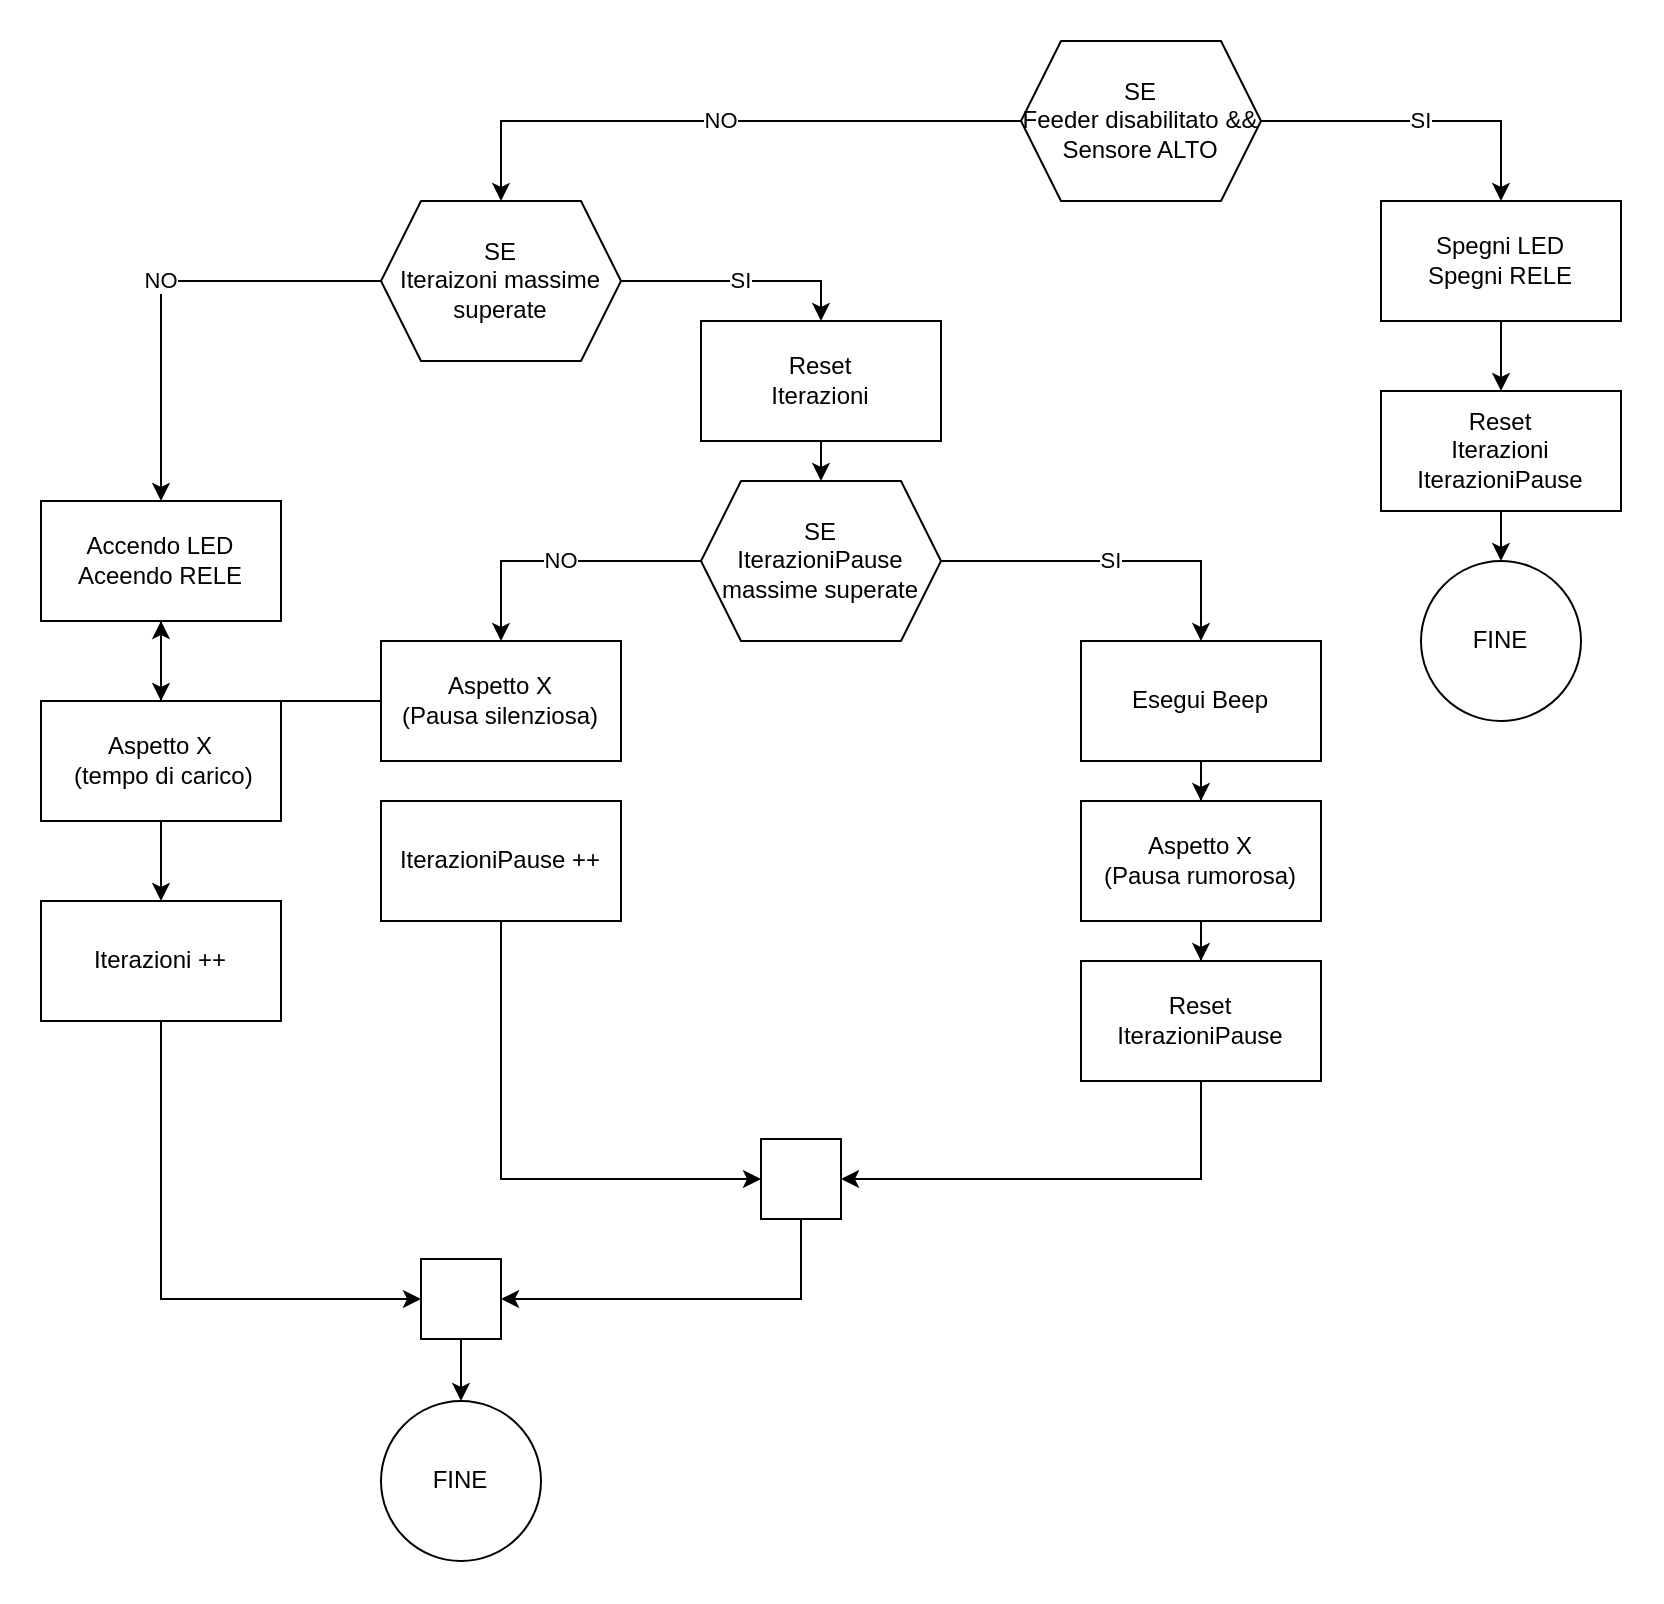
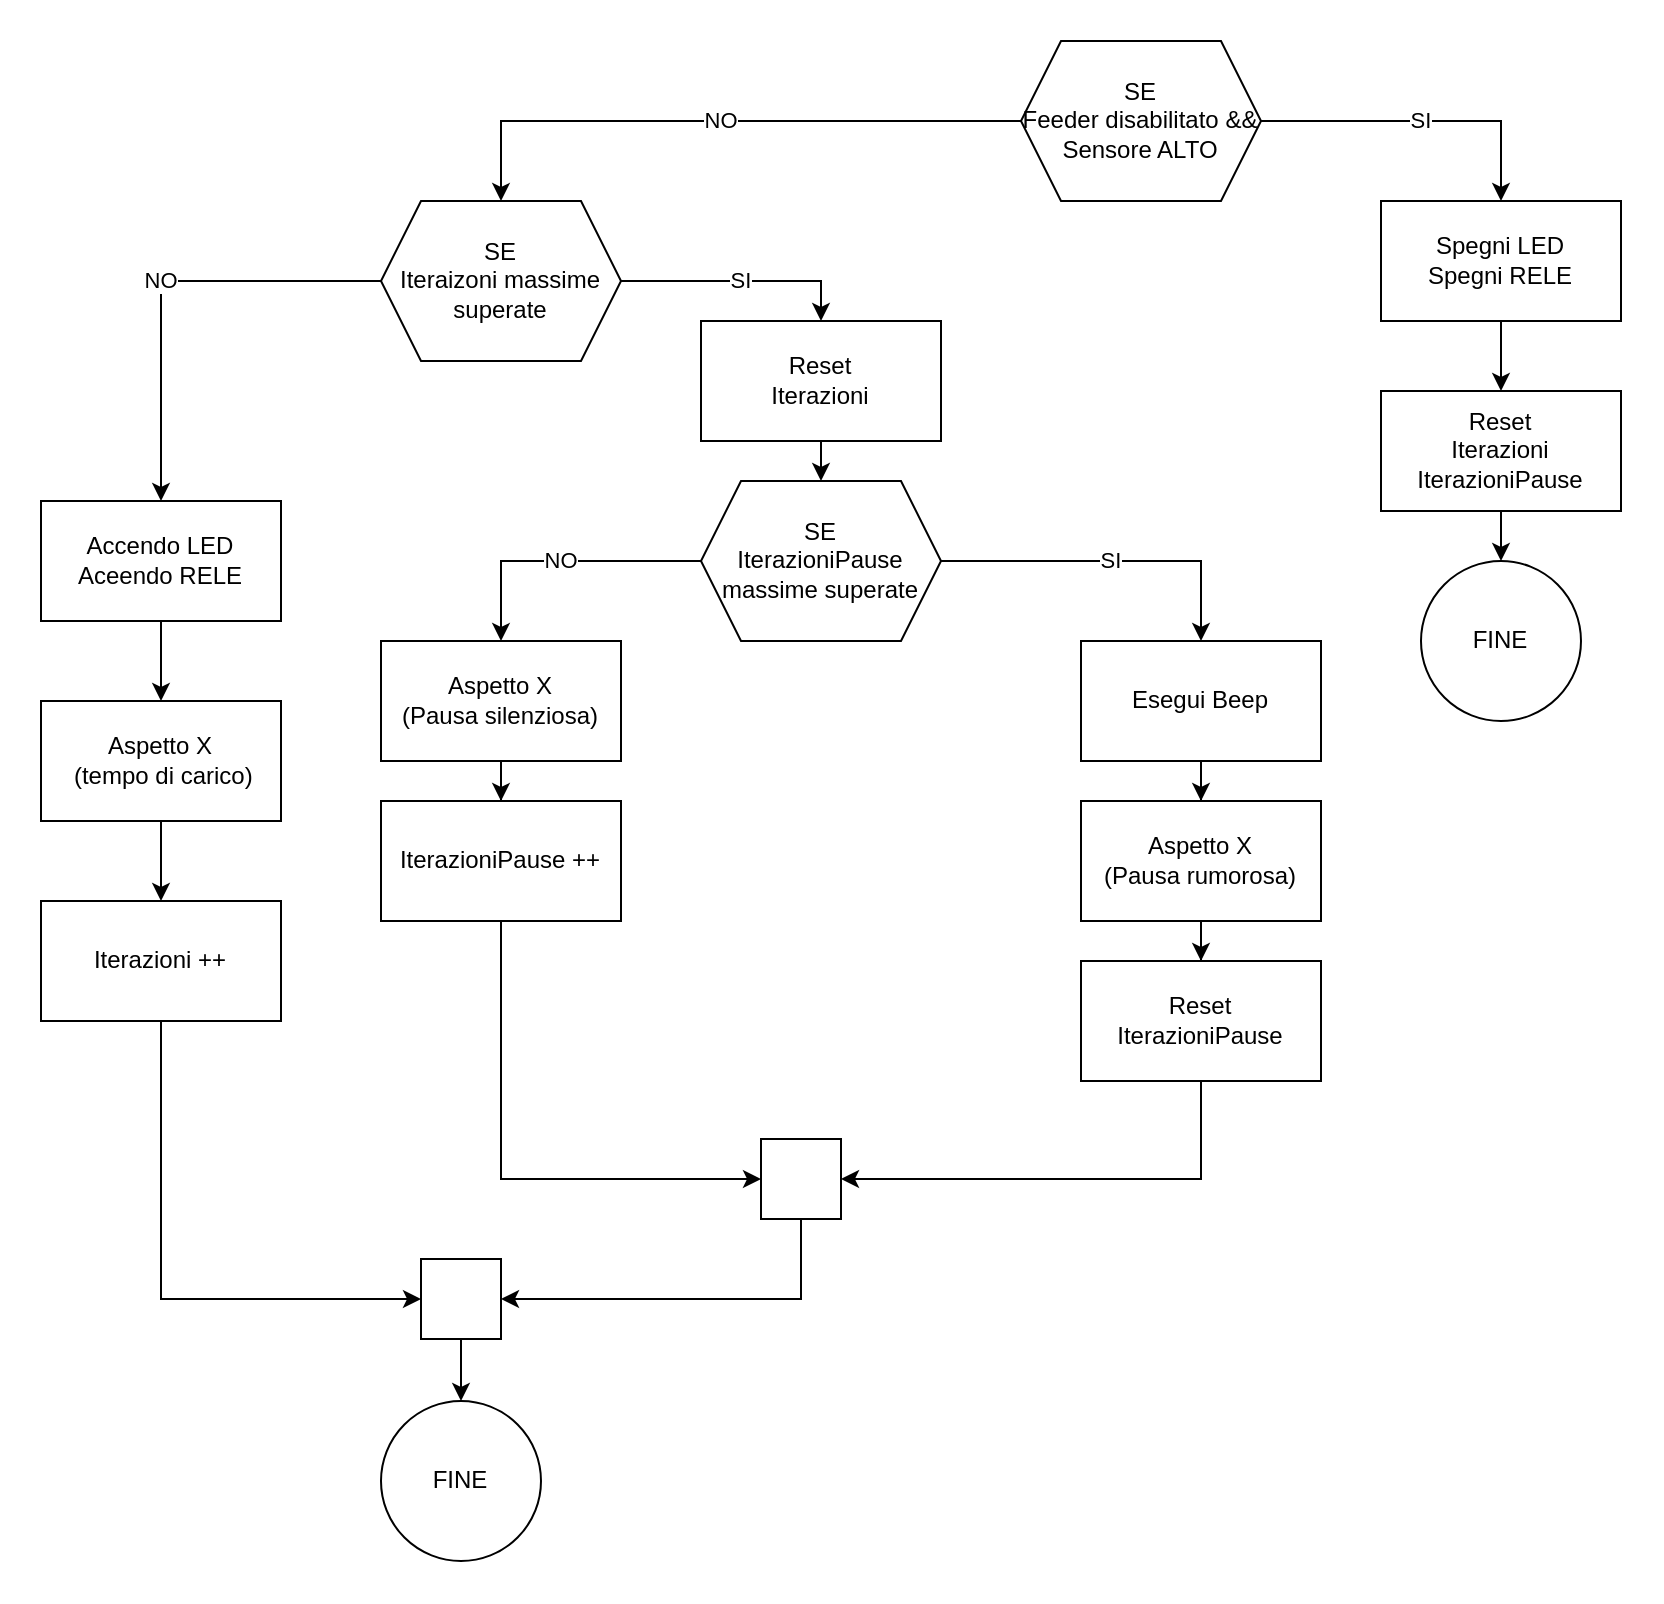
edge "Aspetto X (Pausa silenziosa)" -> "Accendo LED Aceendo RELE": now "Aspetto X (Pausa silenziosa)" -> "IterazioniPause ++"
